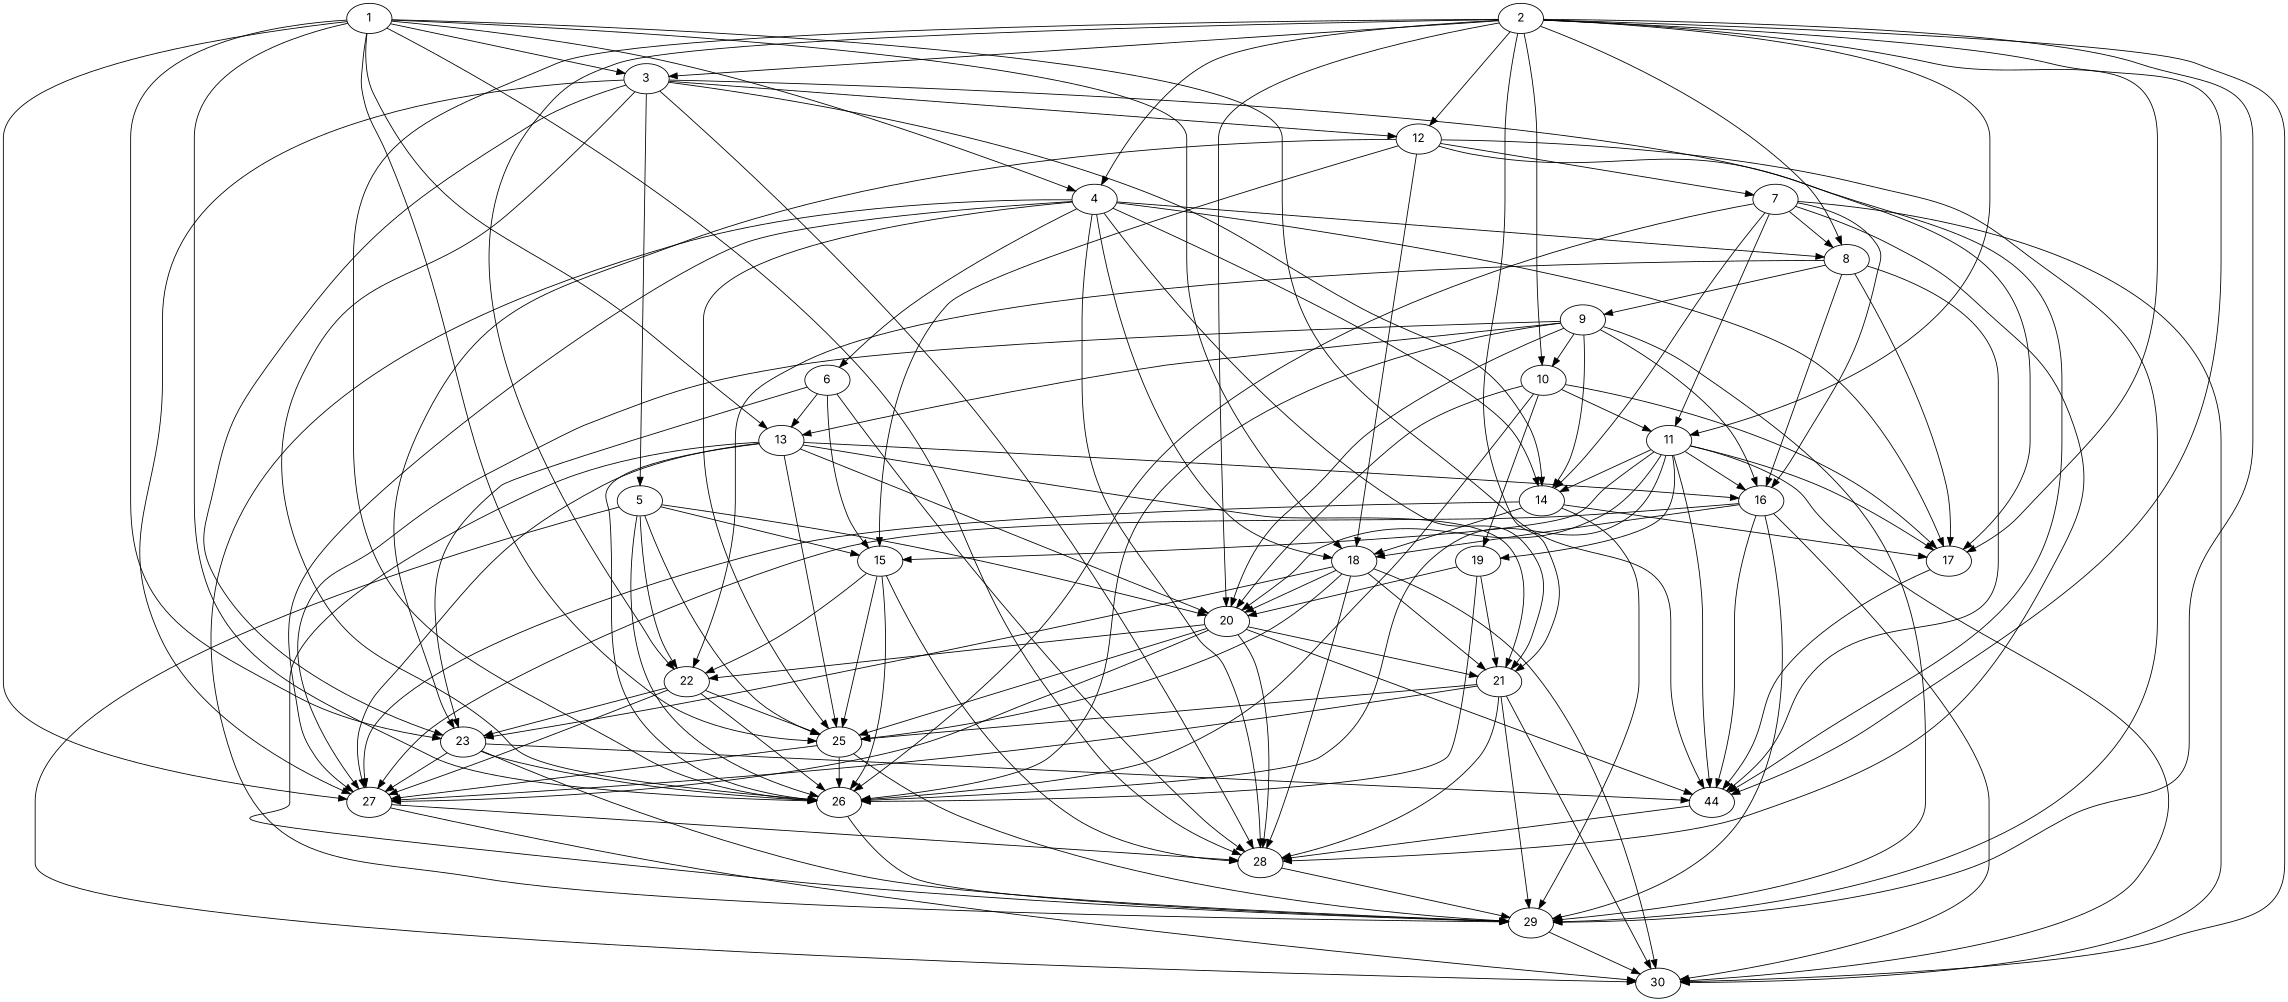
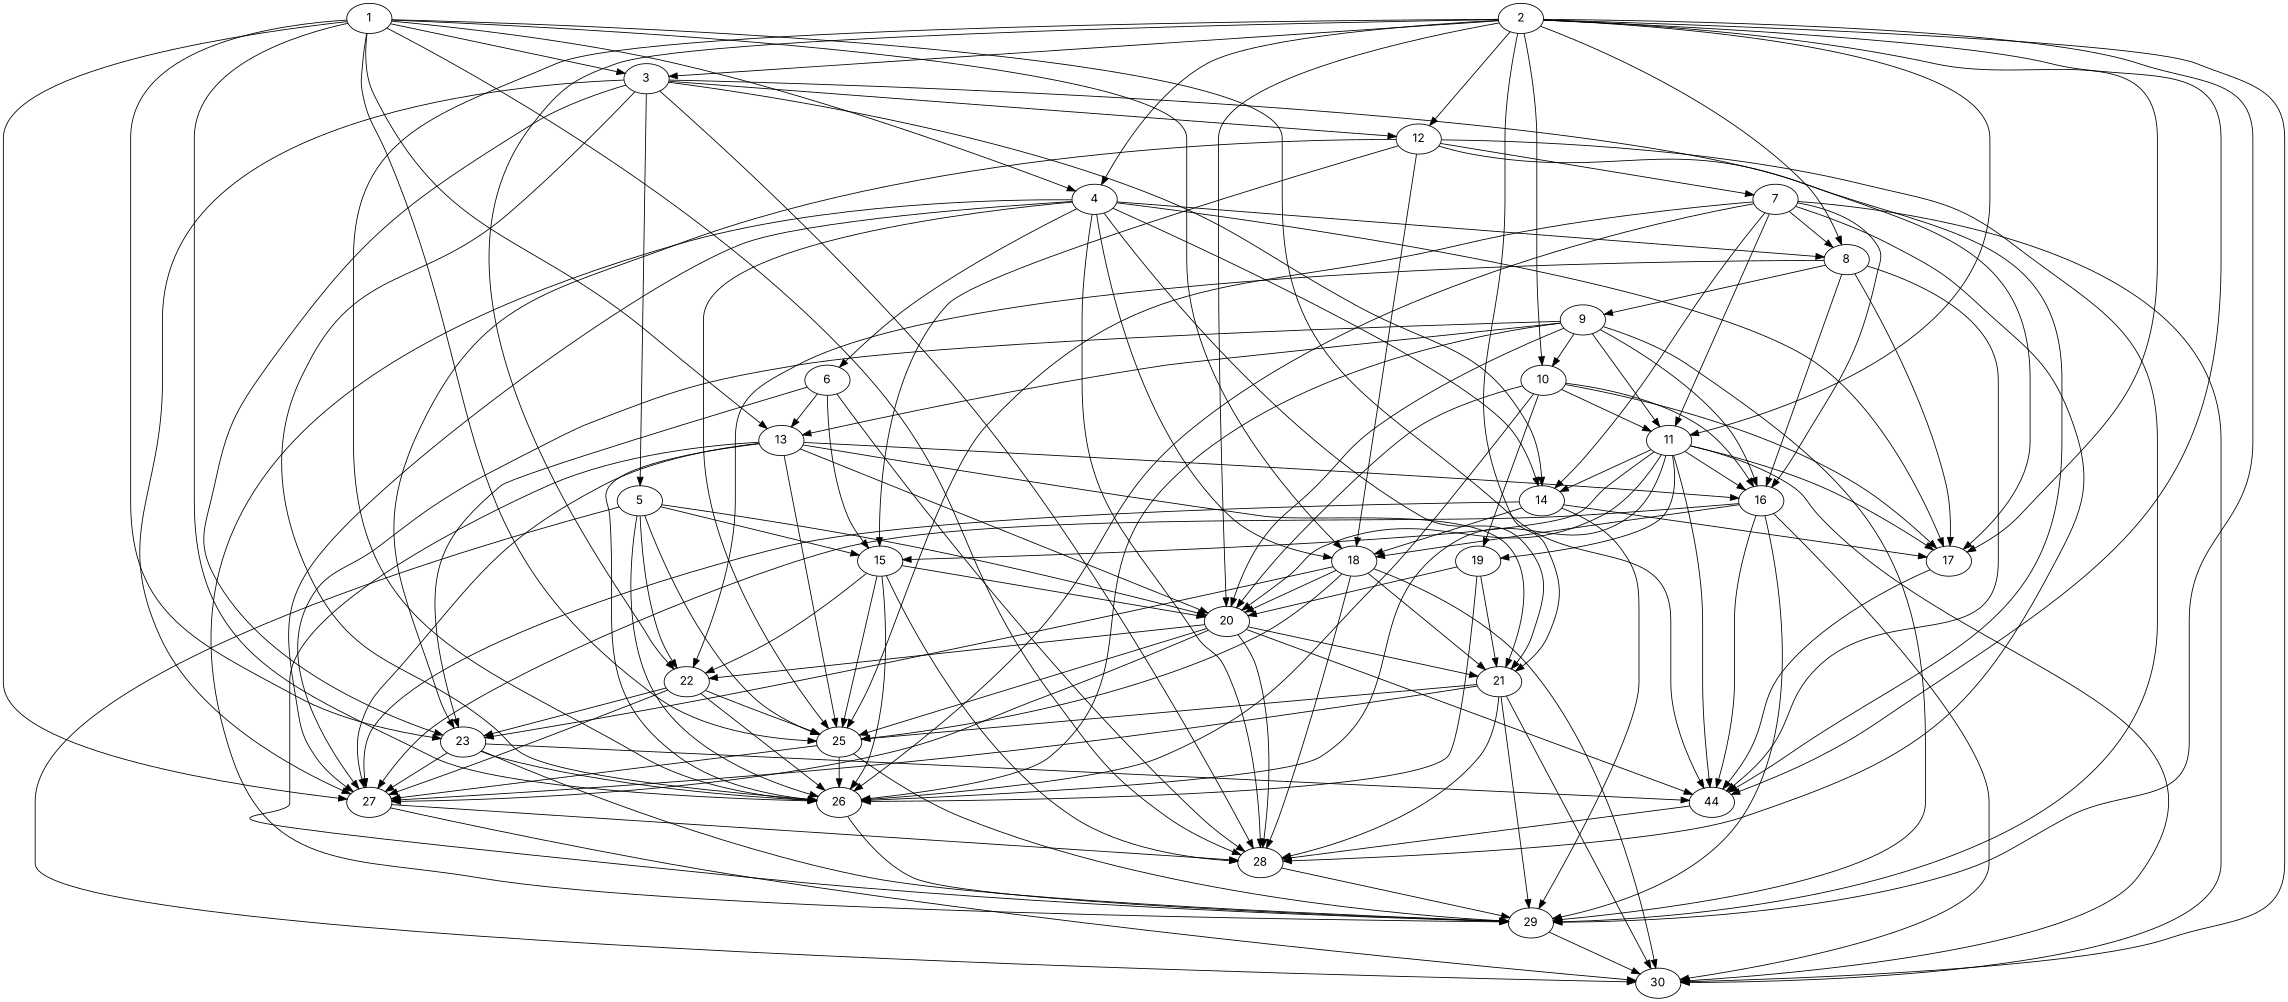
edge "7" -> "25": added
edge "9" -> "14": now "9" -> "11"
edge "10" -> "16": added
edge "15" -> "20": added
